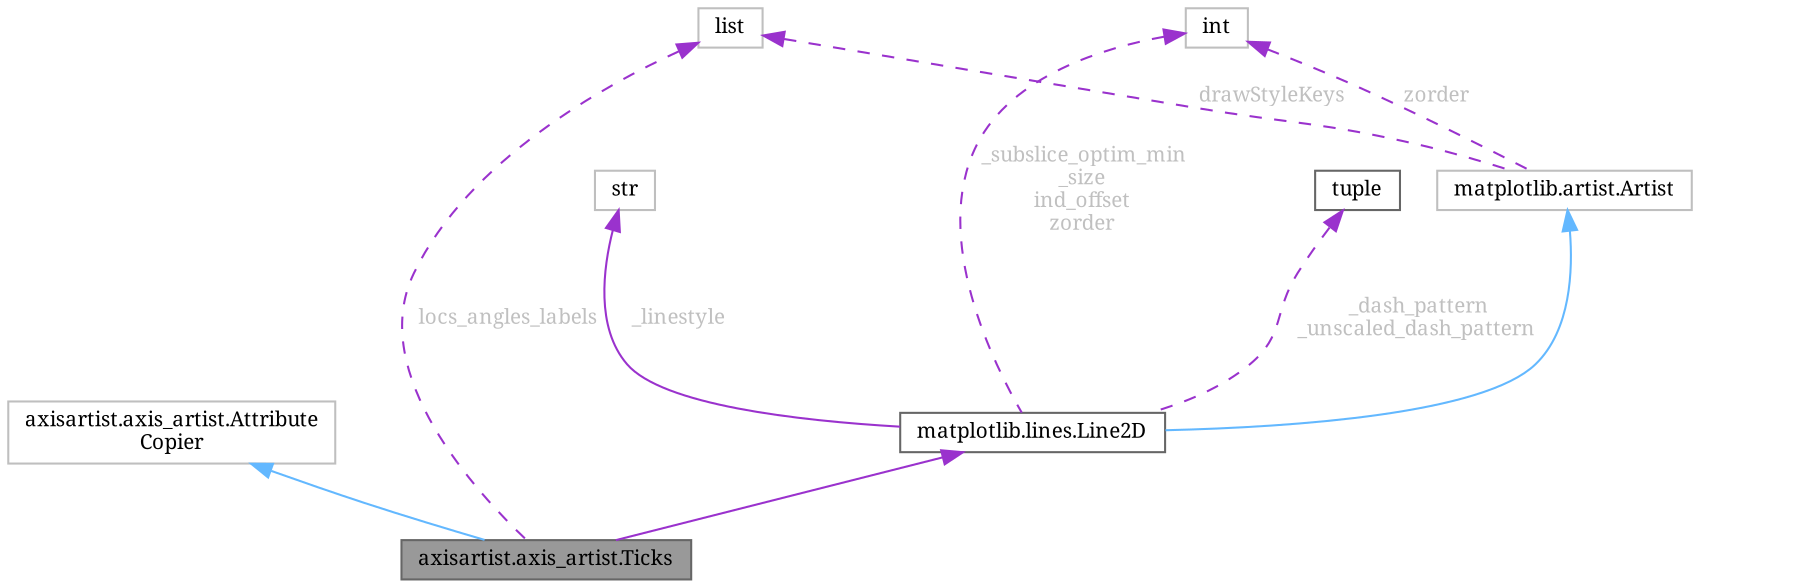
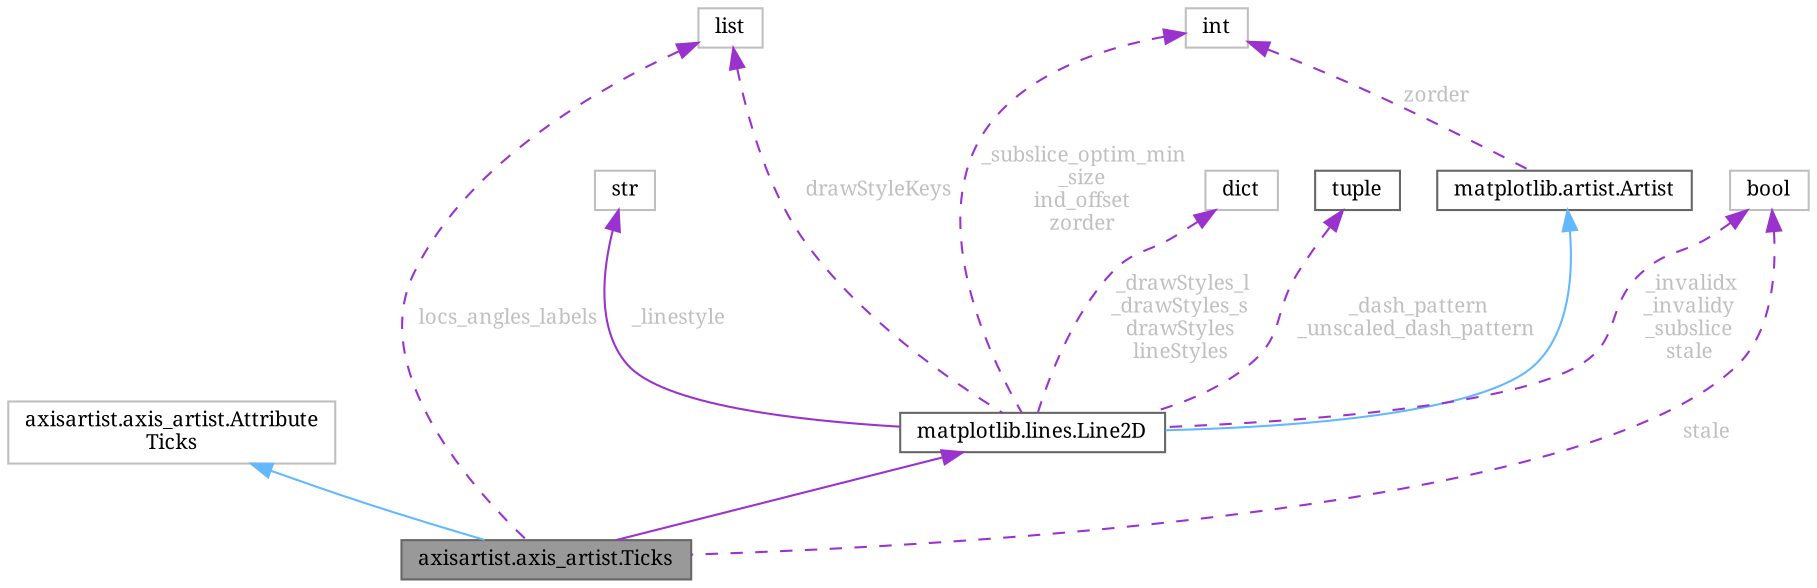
edge "matplotlib.artist.Artist" -> "list": now "matplotlib.lines.Line2D" -> "list"
node "dict": added
node "matplotlib.artist.Artist": color grey75 -> gray40
node "bool": added
node "axisartist.axis_artist.Attribute Copier": label "axisartist.axis_artist.Attribute Copier" -> "axisartist.axis_artist.Attribute Ticks"
